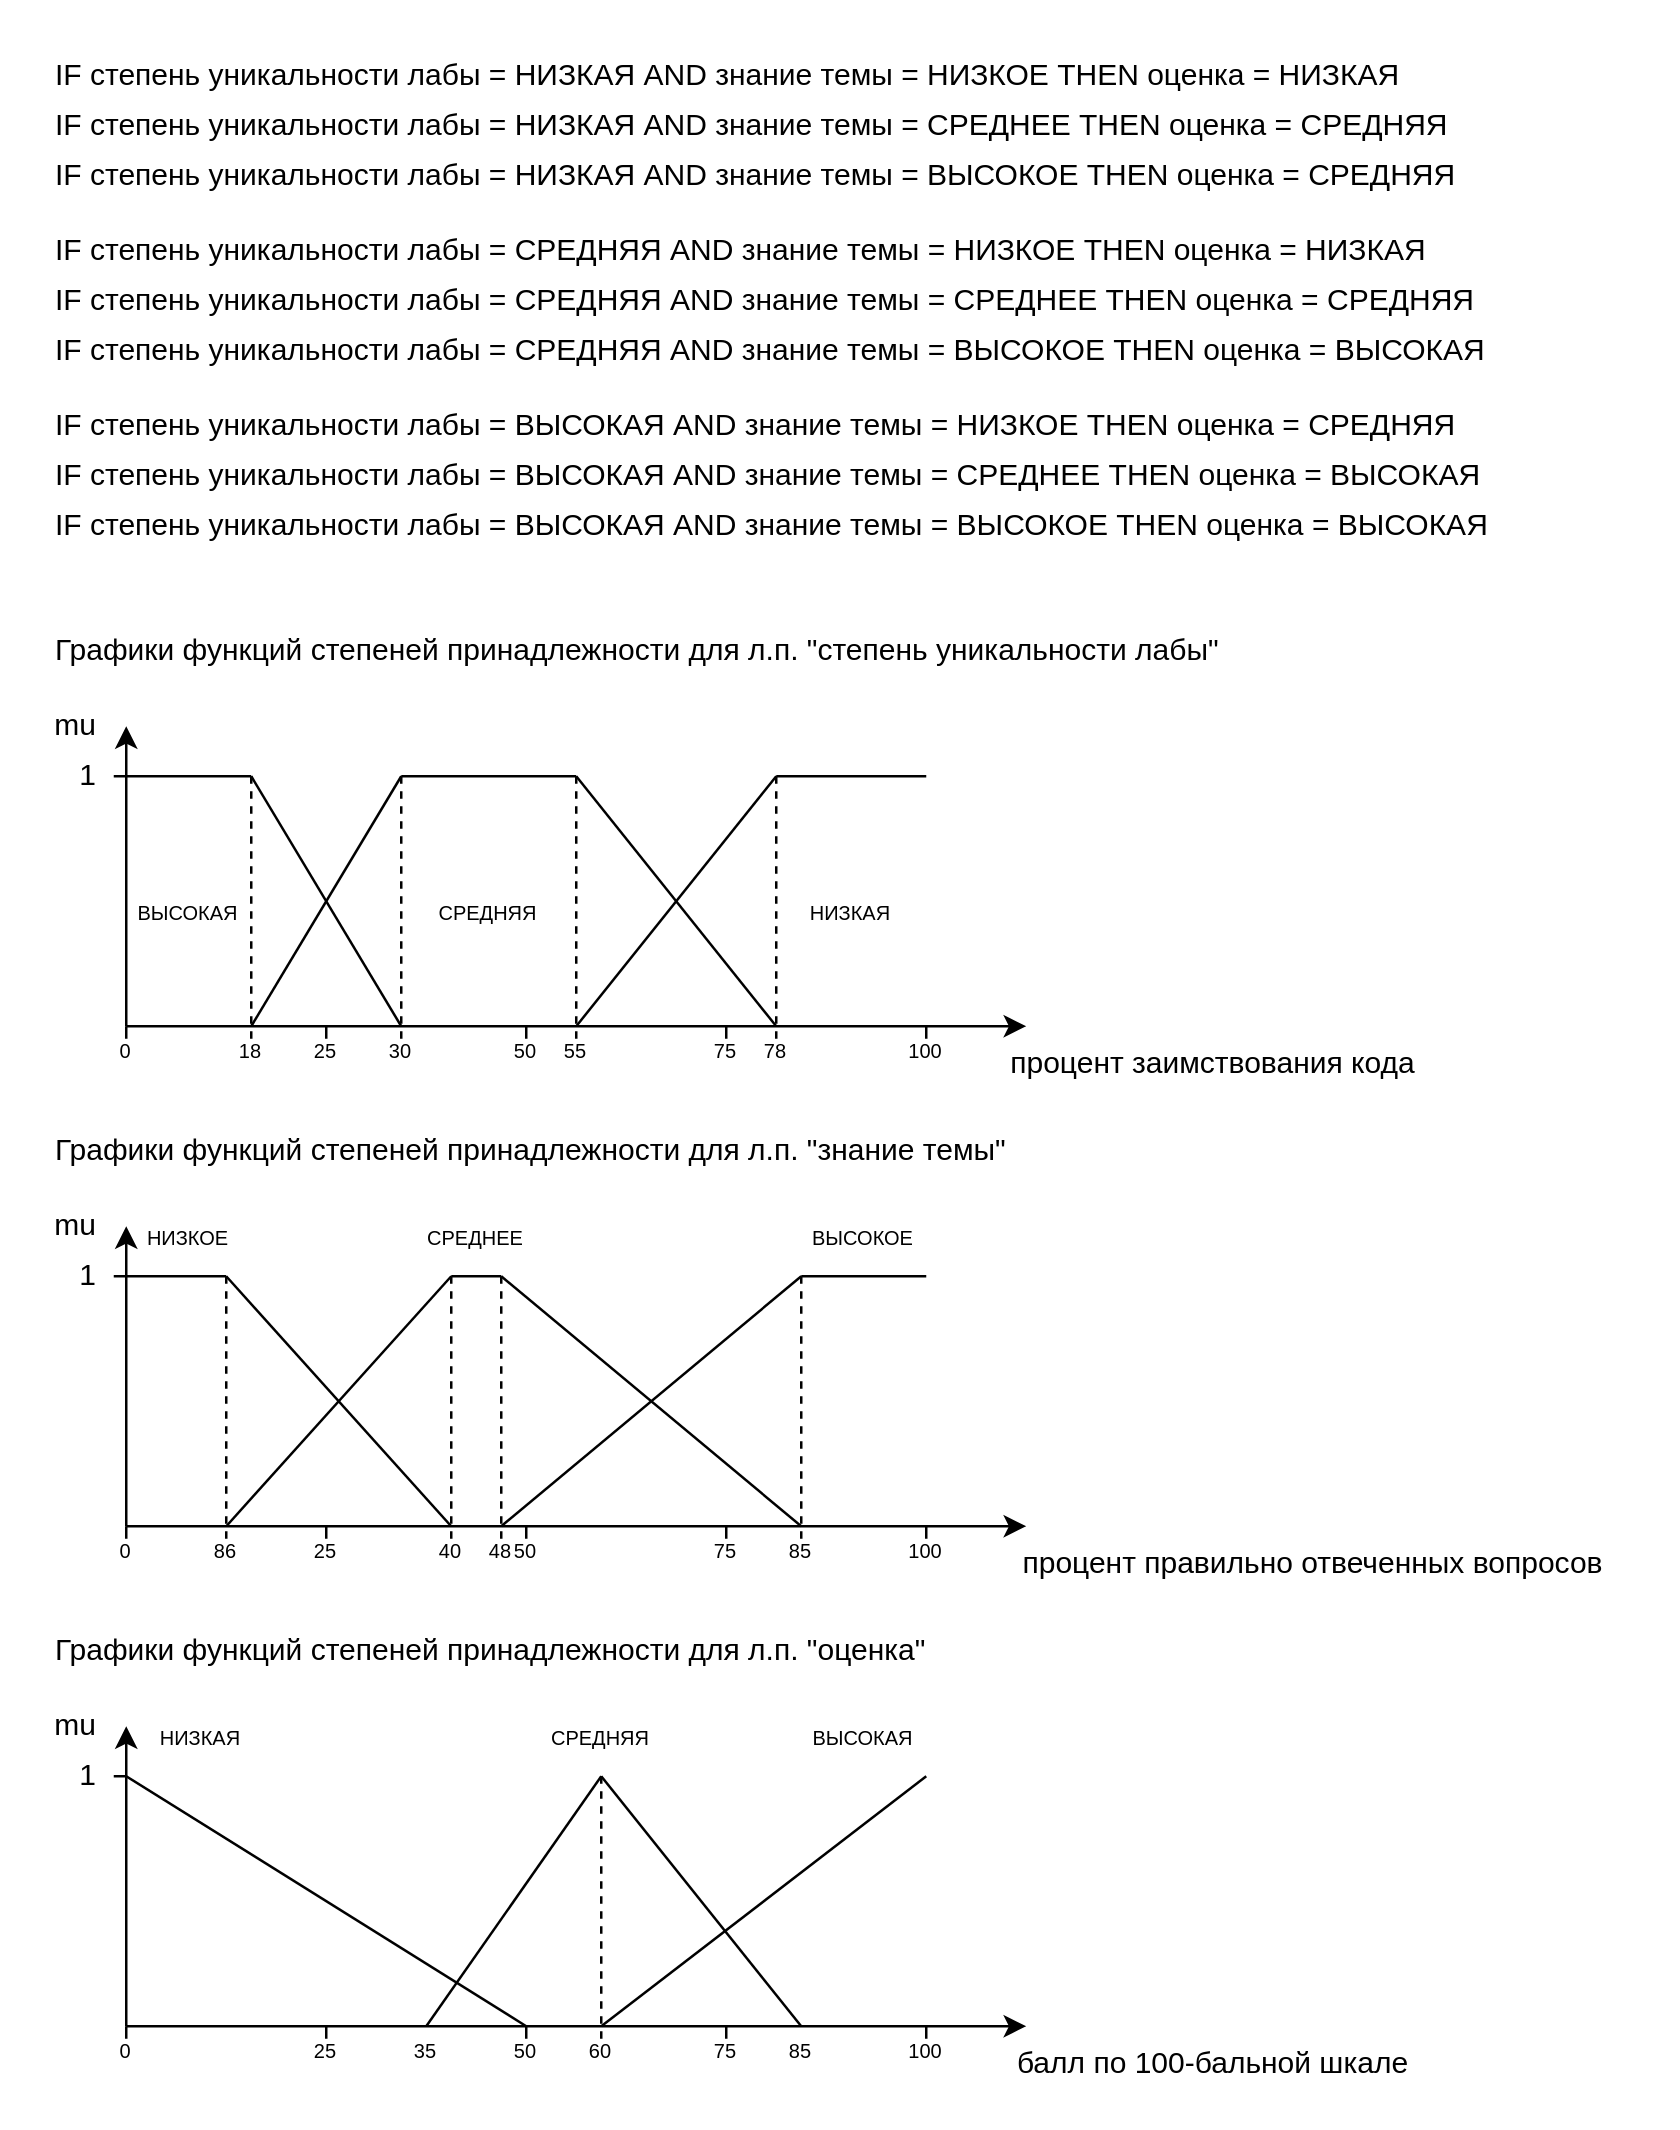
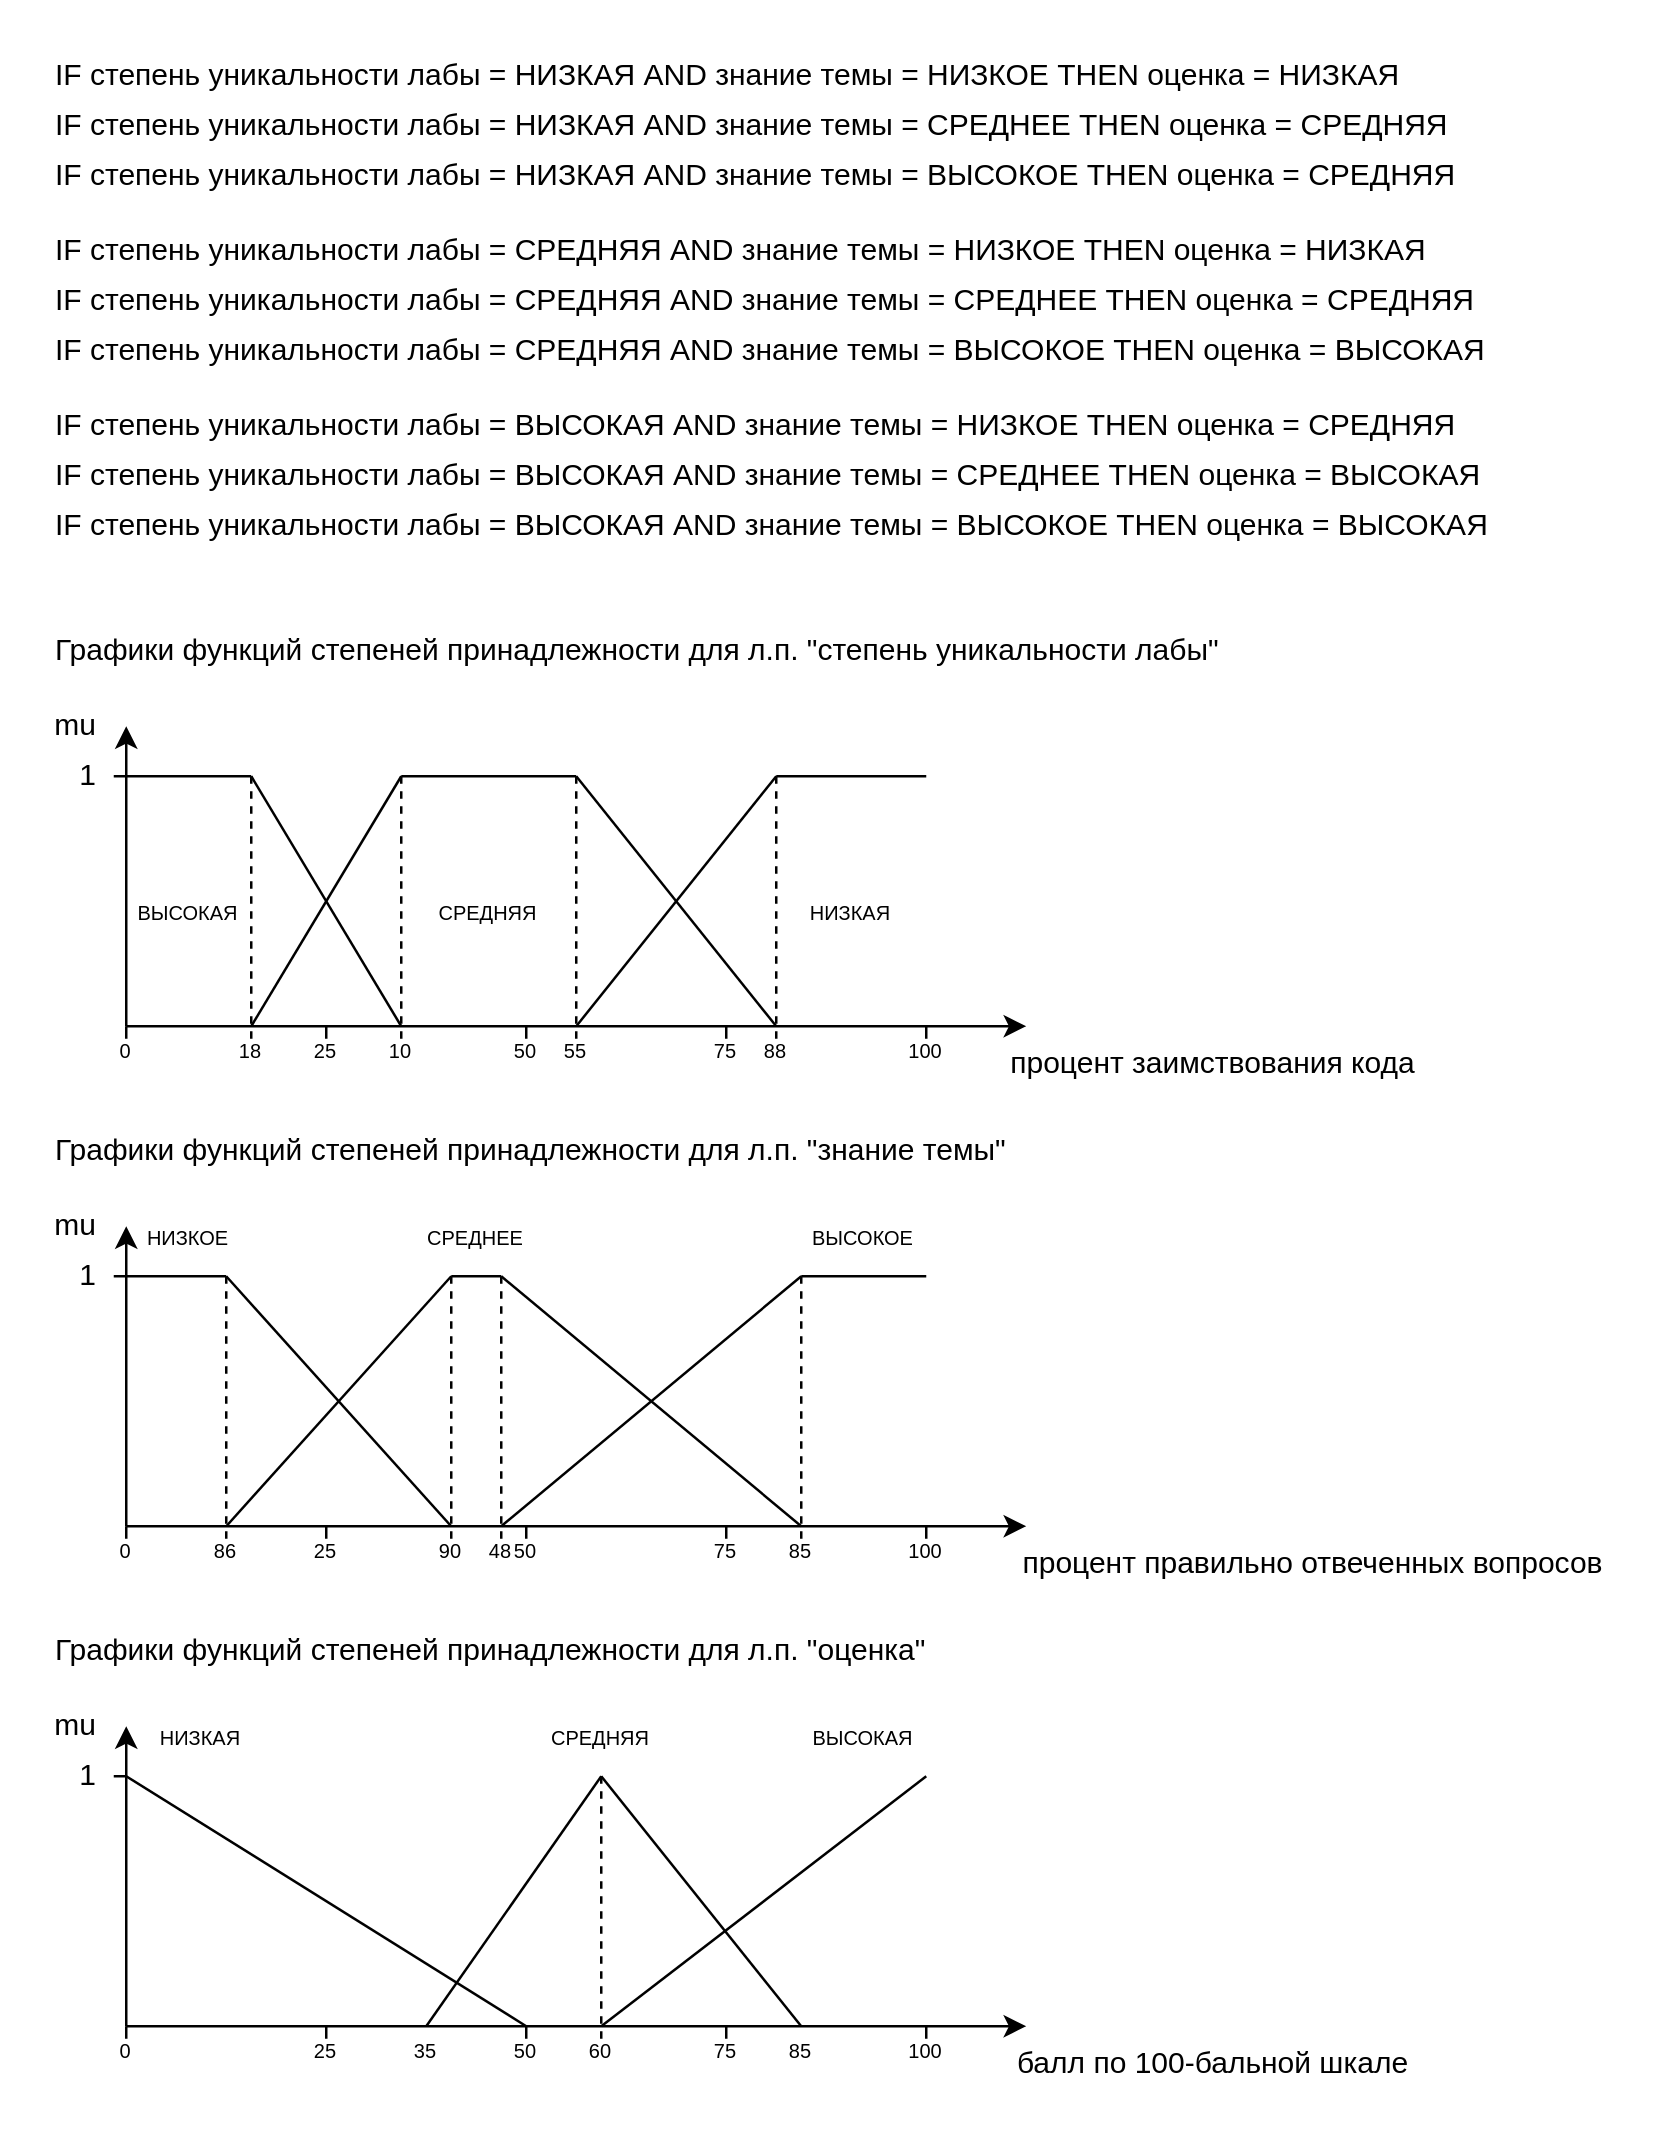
node "30": label "30" -> "10"
node "78": label "78" -> "88"
node "40": label "40" -> "90"
